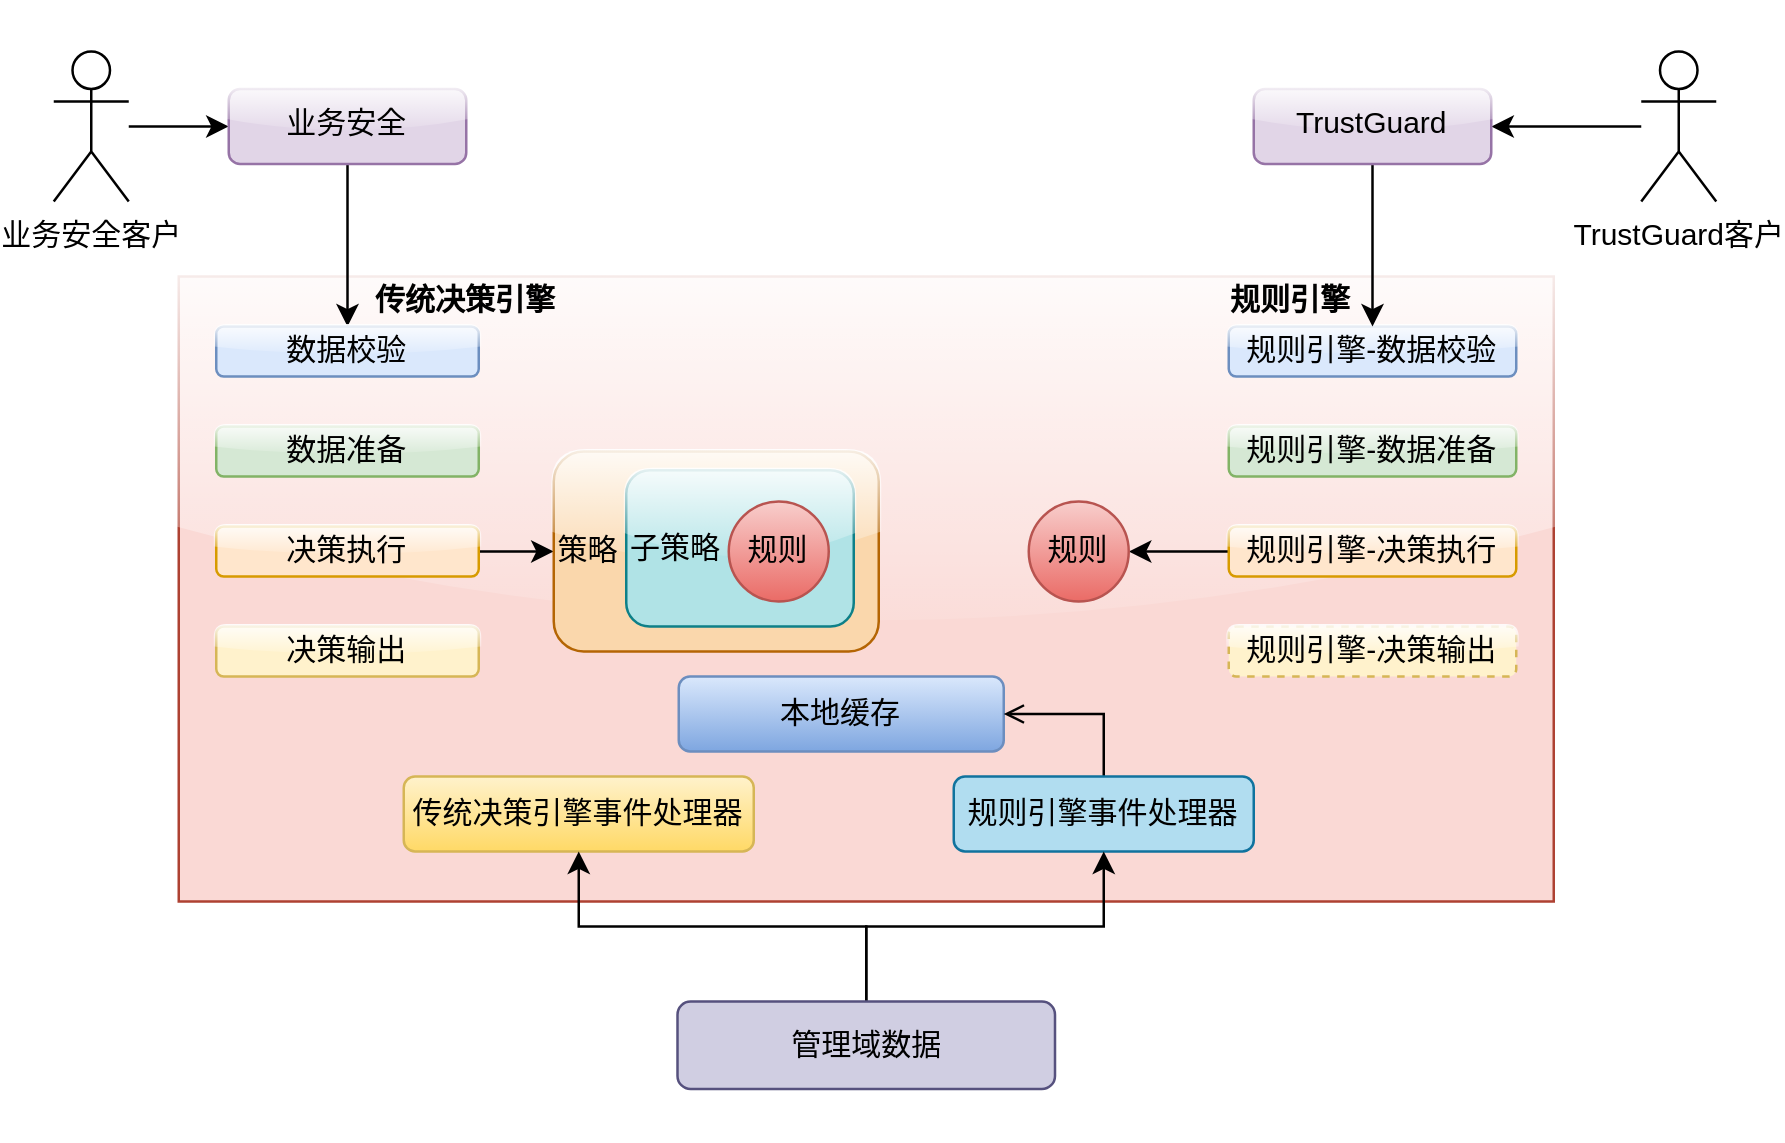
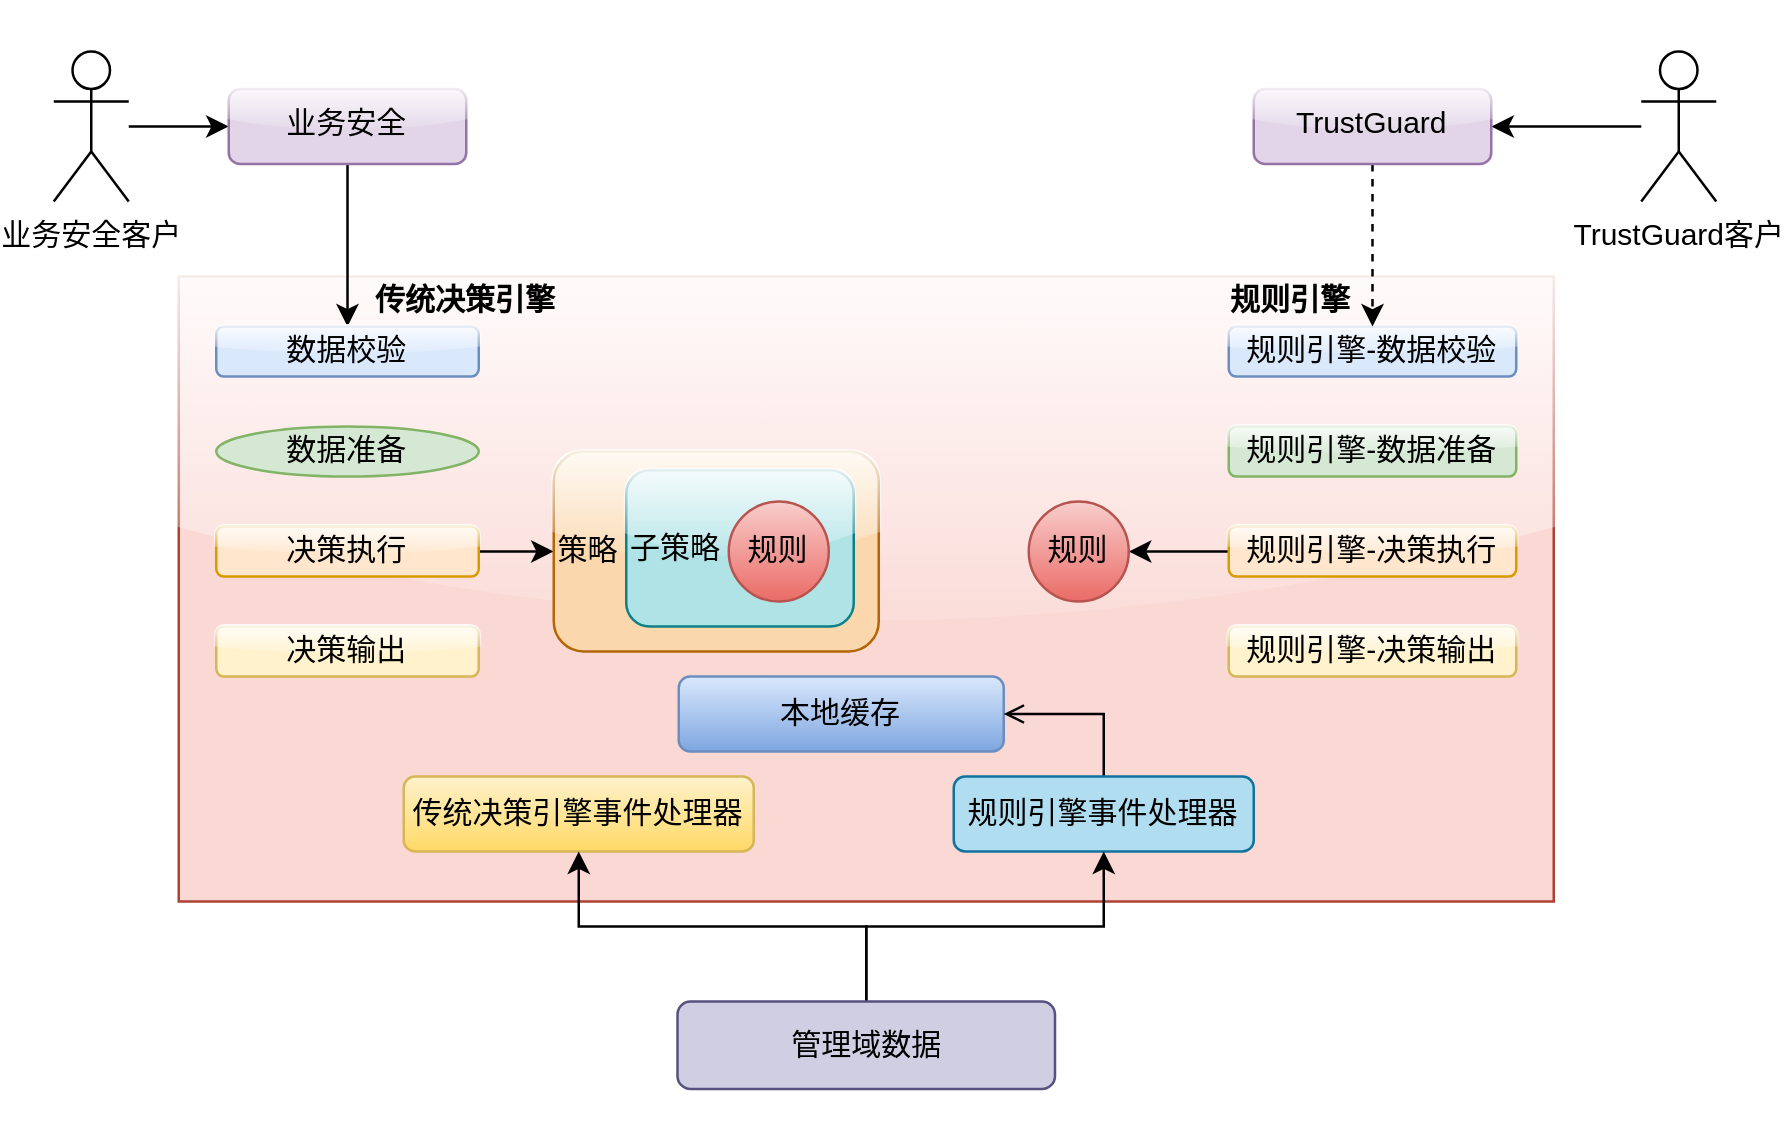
edge "TrustGuard" -> "规则引擎-数据校验": style solid -> dashed
node "数据准备": shape rounded rectangle -> ellipse
node "规则引擎-决策输出": style dashed -> solid
